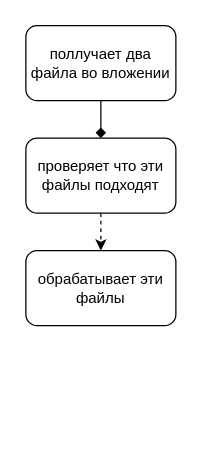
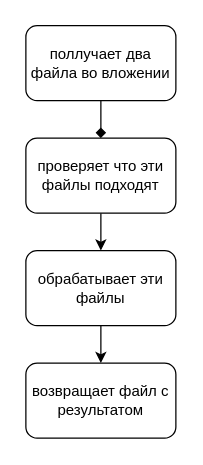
edge "проверяет что эти файлы подходят" -> "обрабатывает эти файлы": style dashed -> solid
edge "обрабатывает эти файлы" -> "возвращает файл с результатом": added
node "возвращает файл с результатом": added
